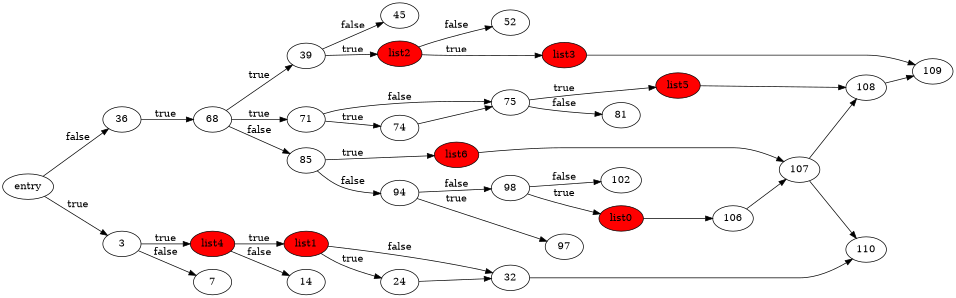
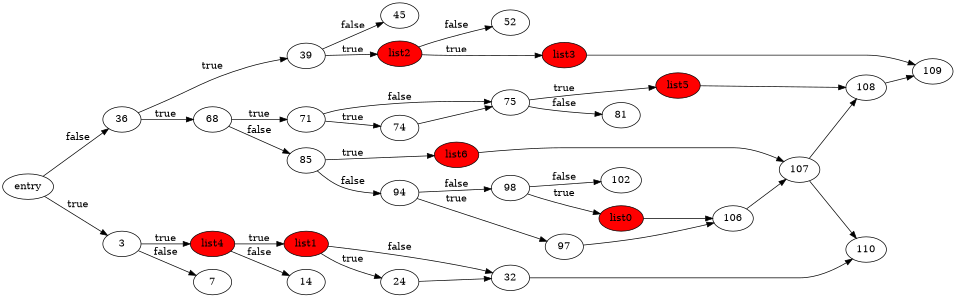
edge "68" -> "39": now "36" -> "39"
edge "97" -> "106": added
